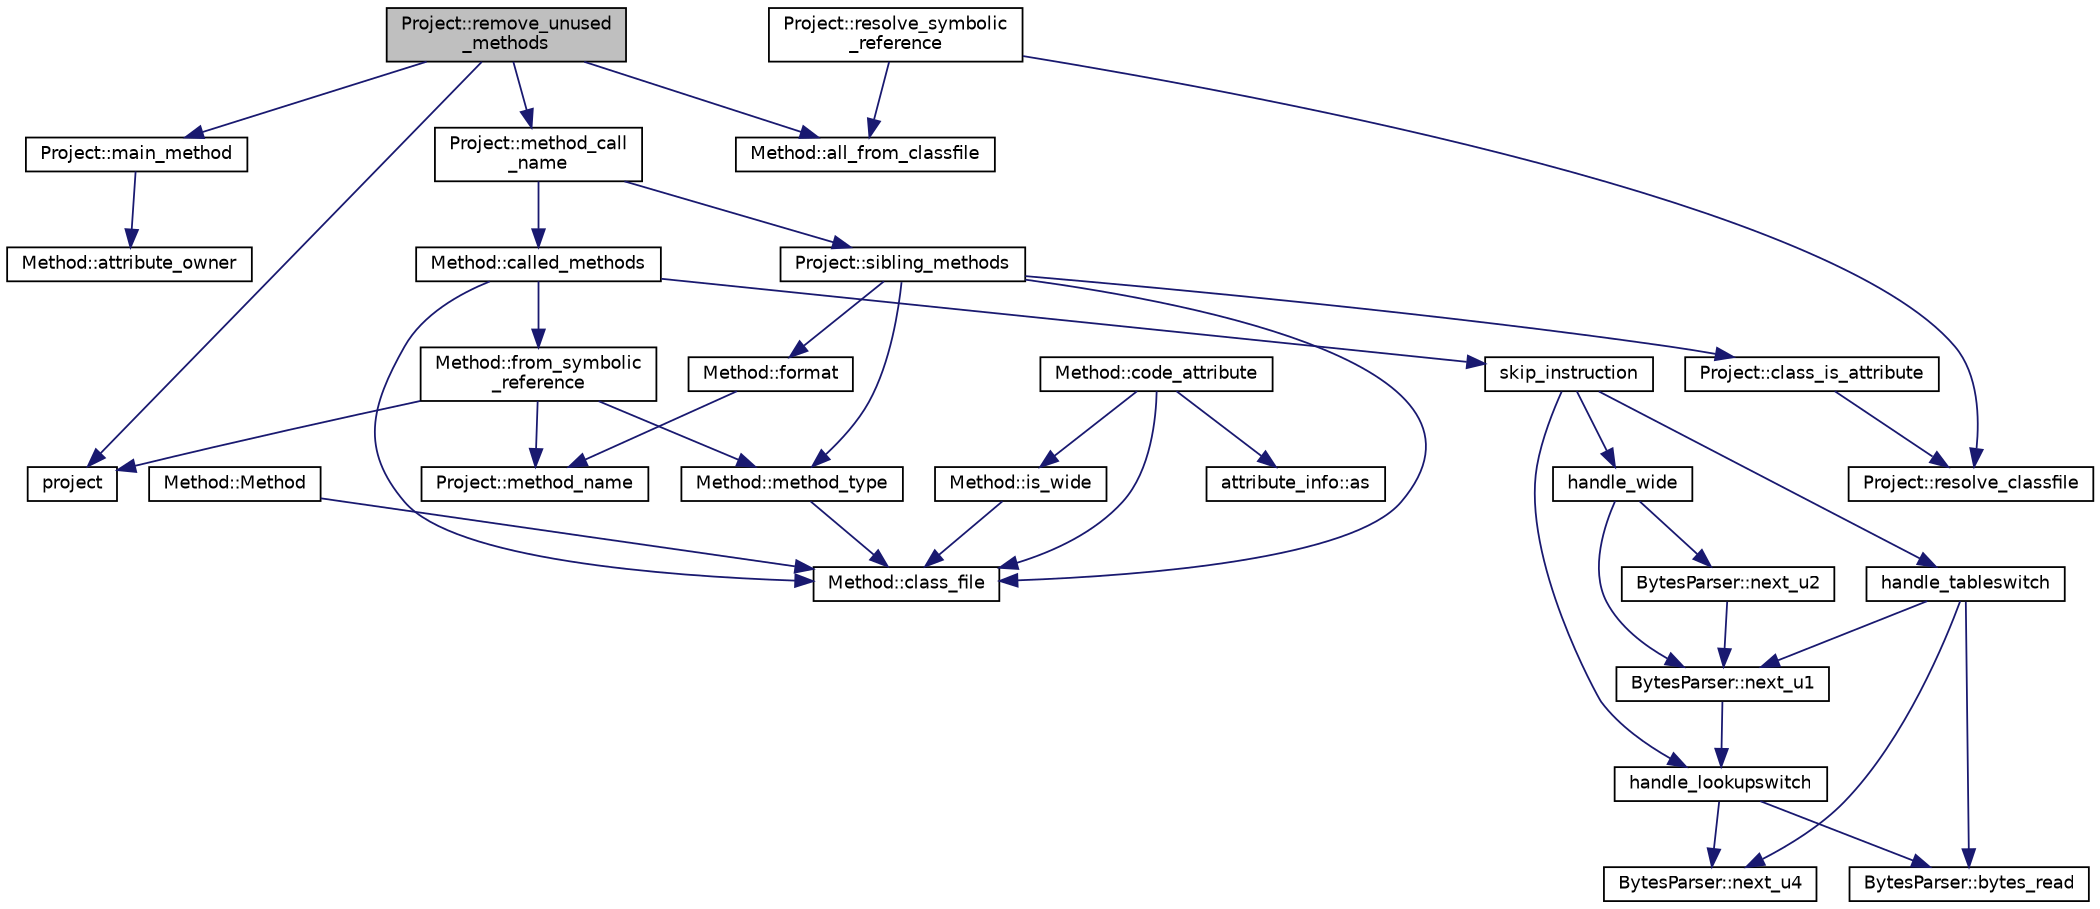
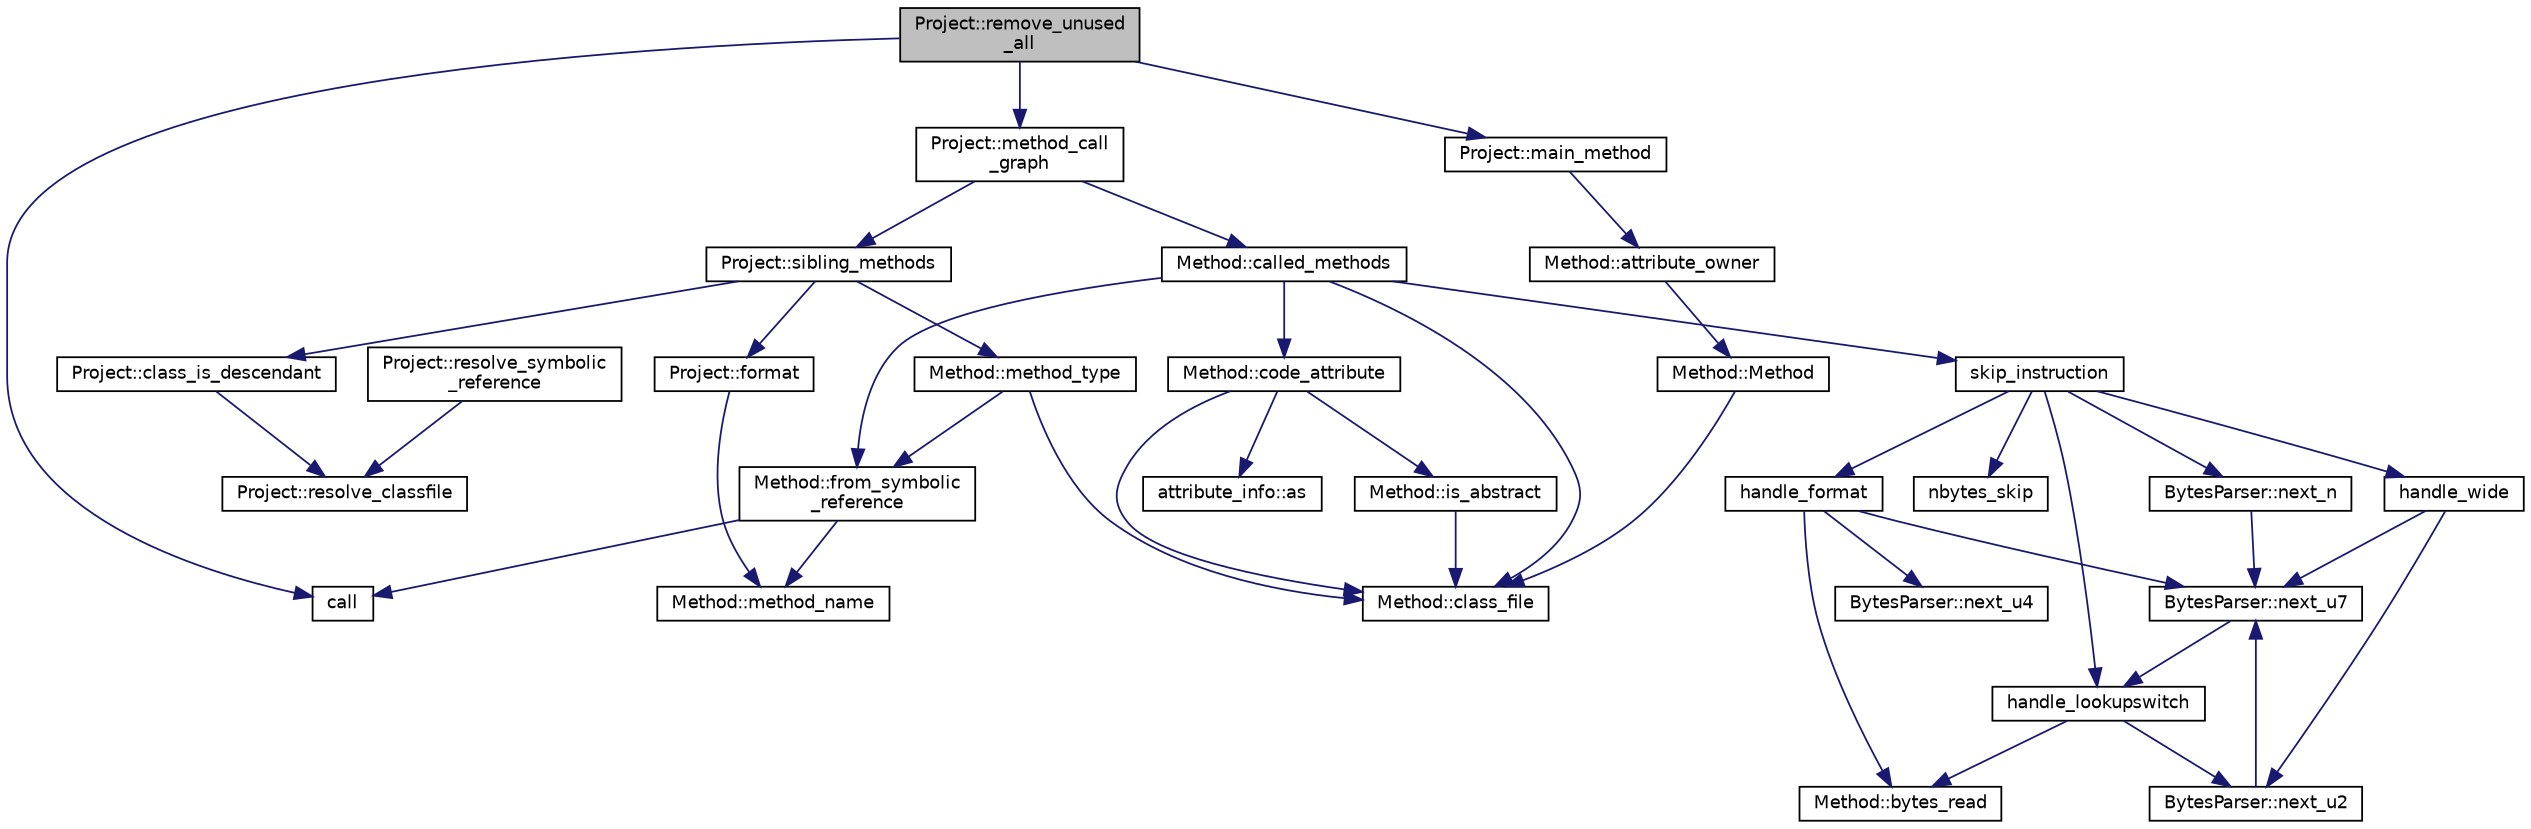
node "Project::remove_unused _methods": label "Project::remove_unused _methods" -> "Project::remove_unused _all"
node "Project::method_call _name": label "Project::method_call _name" -> "Project::method_call _graph"
node "Method::all_from_classfile": removed
edge "Method::called_methods" -> "Method::code_attribute": added
edge "Method::attribute_owner" -> "Method::Method": added
node "Method::format": label "Method::format" -> "Project::format"
node "Project::class_is_attribute": label "Project::class_is_attribute" -> "Project::class_is_descendant"
edge "Method::from_symbolic _reference" -> "Method::method_type": reversed
edge "Project::sibling_methods" -> "Method::class_file": removed
node "project": label "project" -> "call"
node "Project::method_name": label "Project::method_name" -> "Method::method_name"
node "Method::is_wide": label "Method::is_wide" -> "Method::is_abstract"
node "nbytes_skip": added
node "BytesParser::next_n": added
node "handle_tableswitch": label "handle_tableswitch" -> "handle_format"
node "BytesParser::next_u1": label "BytesParser::next_u1" -> "BytesParser::next_u7"
edge "handle_lookupswitch" -> "BytesParser::next_u4": now "handle_lookupswitch" -> "BytesParser::next_u2"
node "BytesParser::bytes_read": label "BytesParser::bytes_read" -> "Method::bytes_read"
